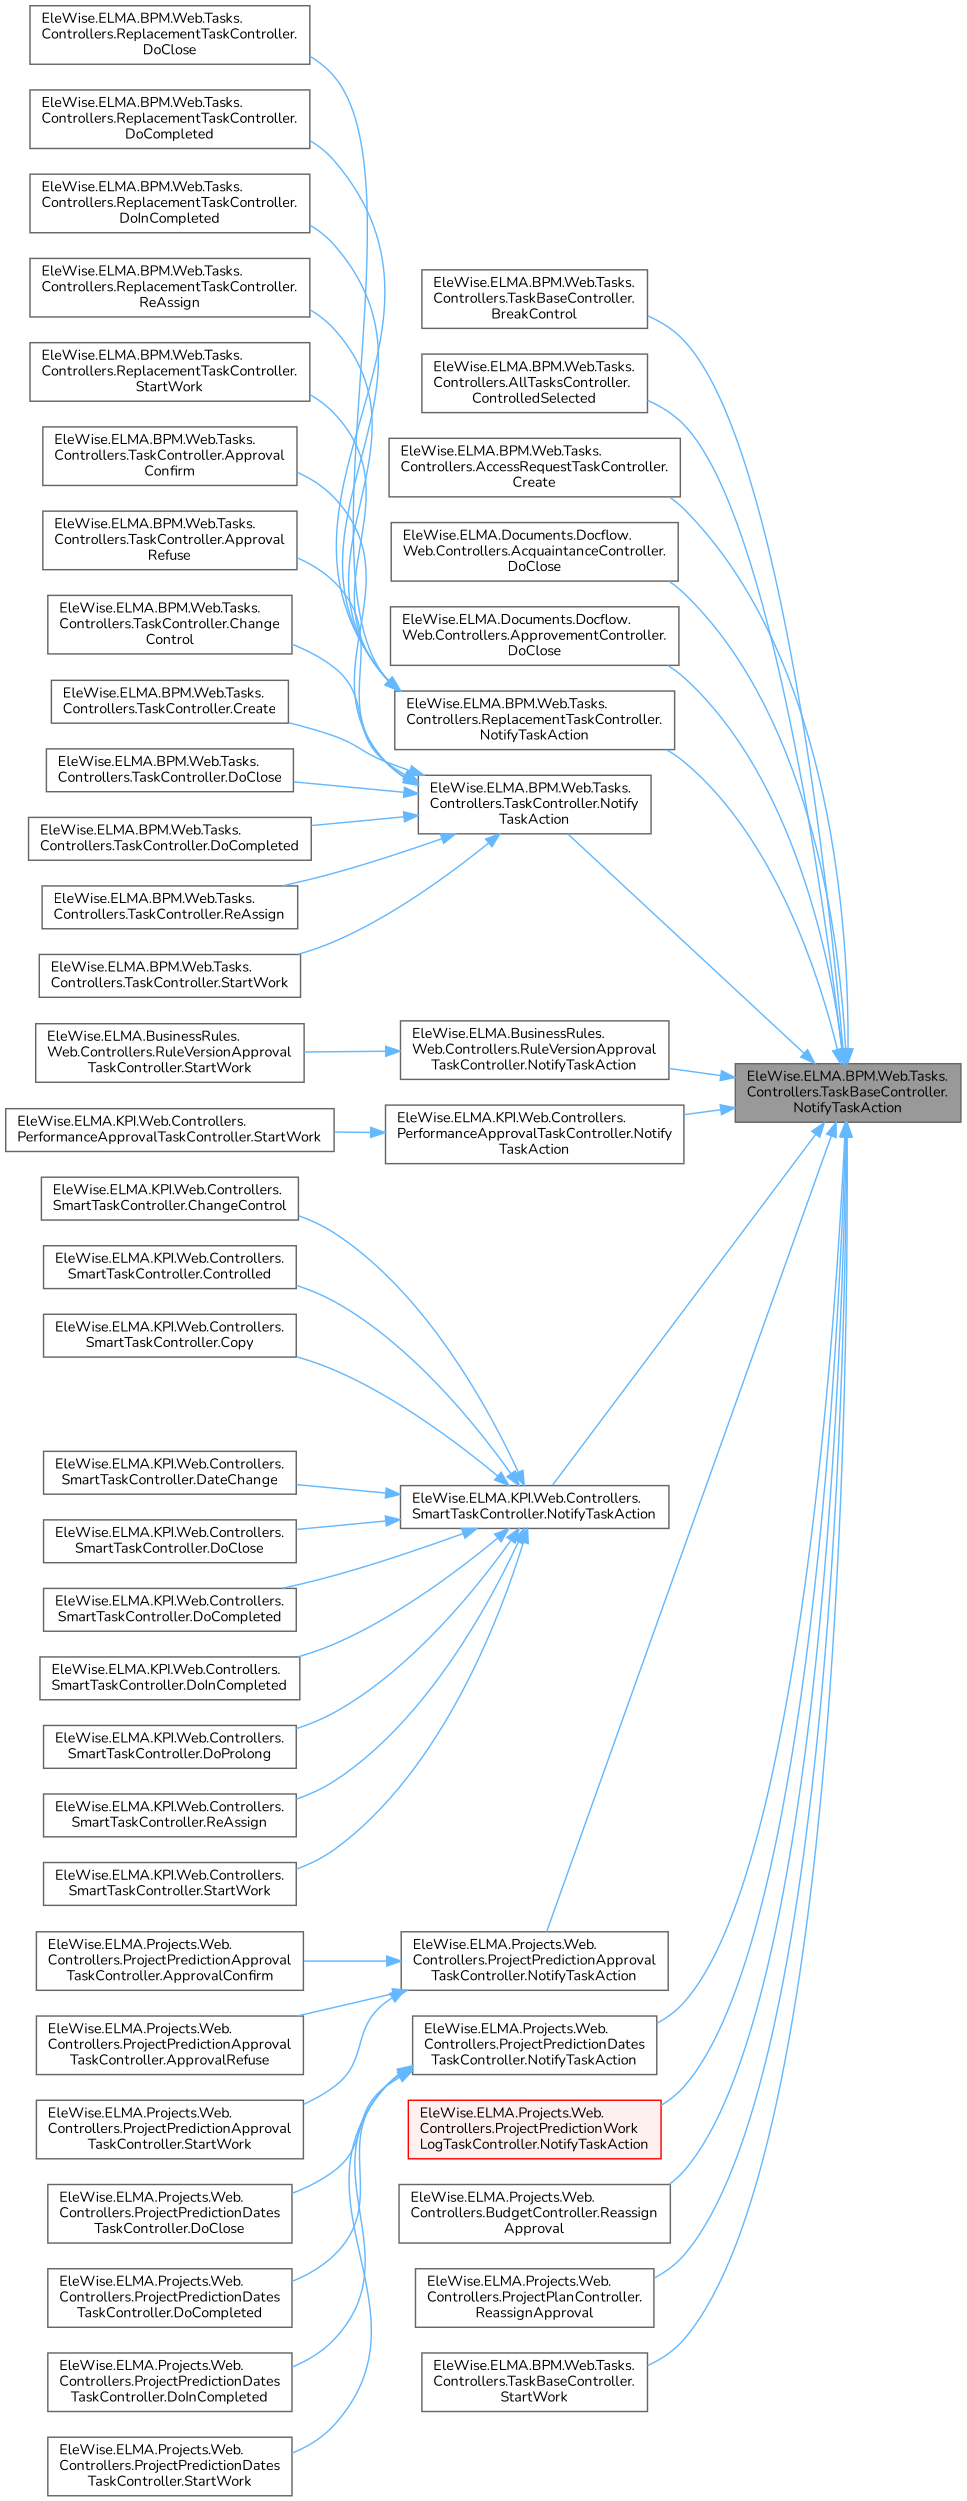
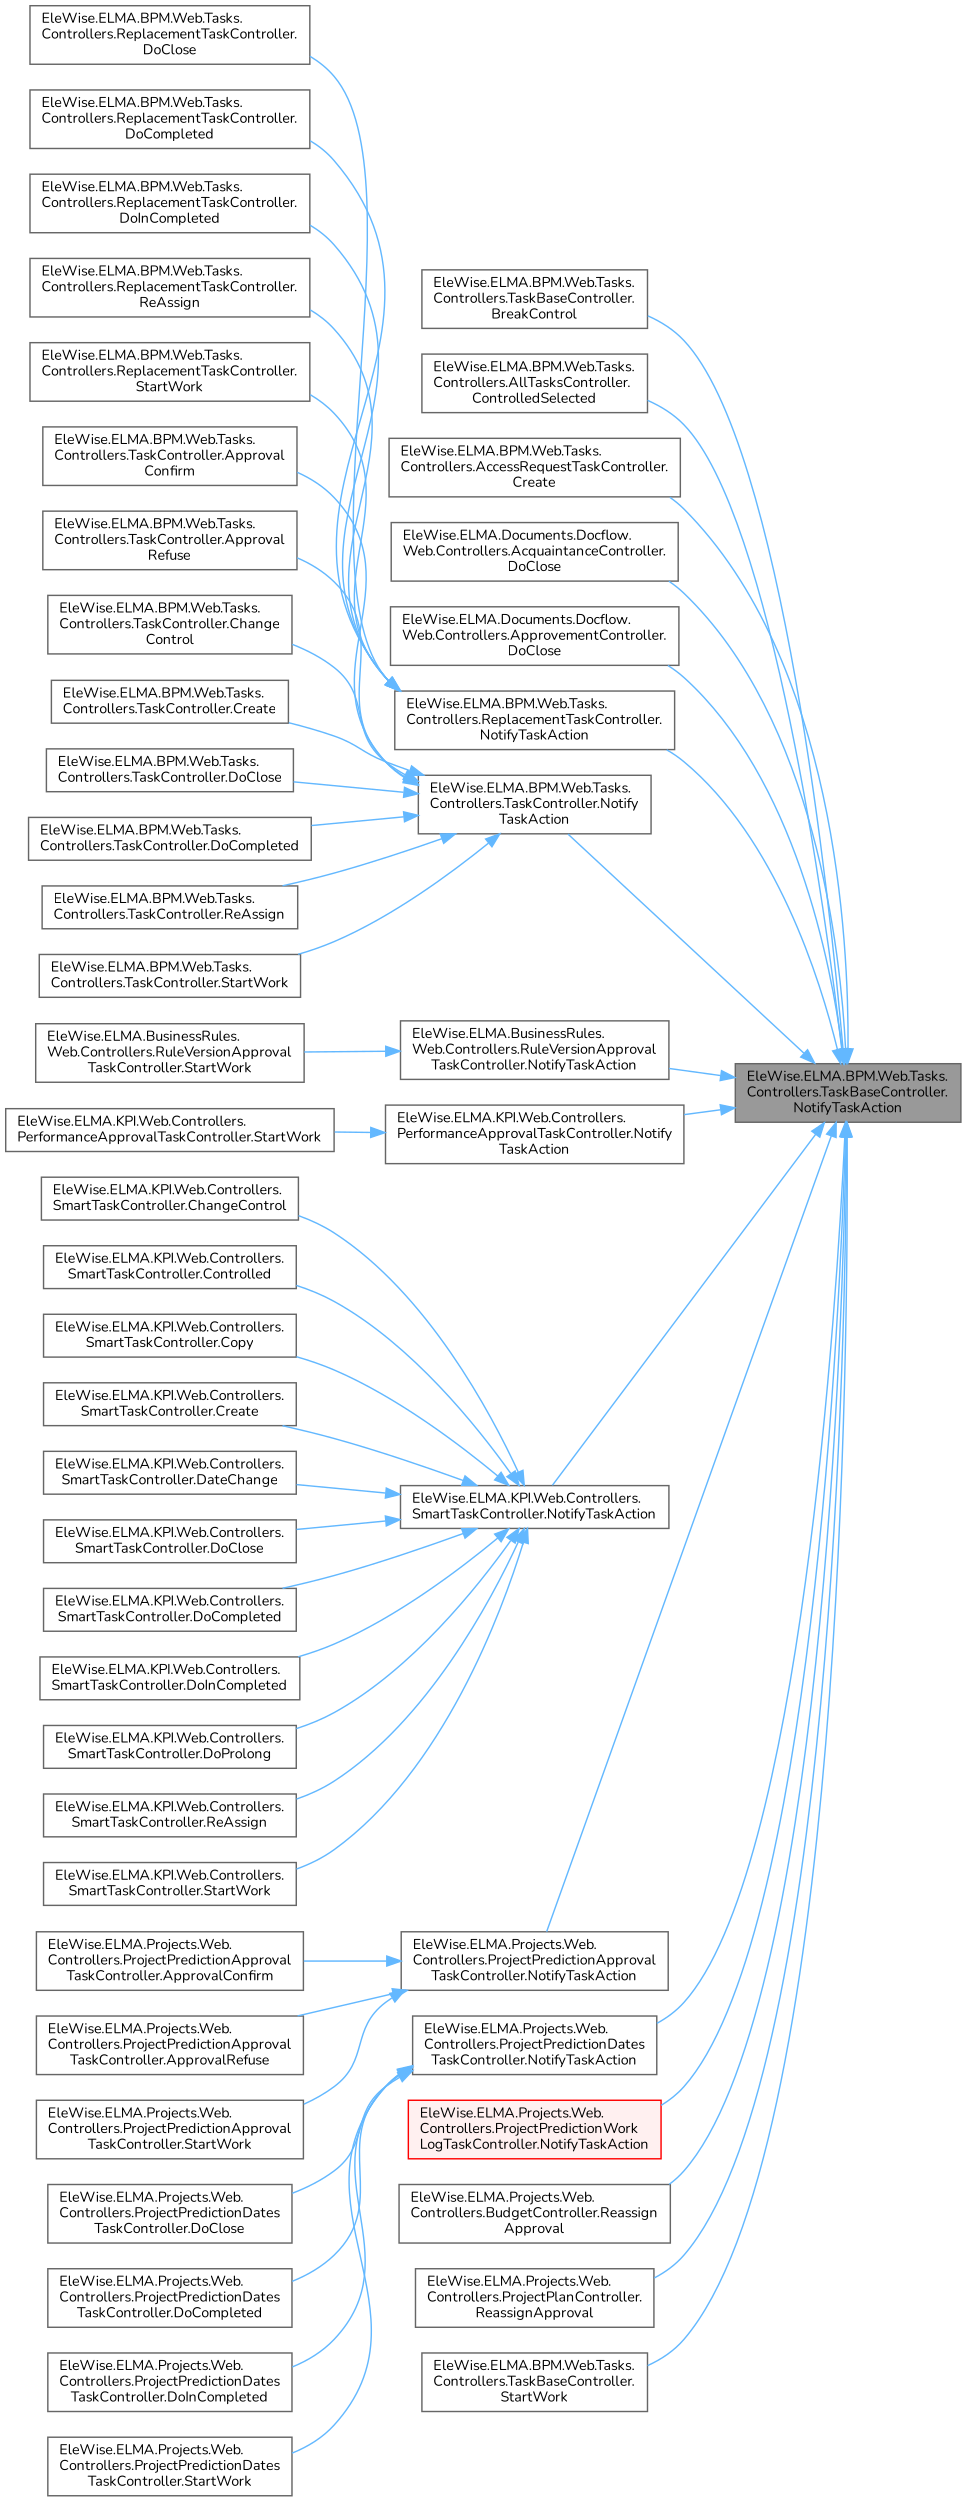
node "EleWise.ELMA.KPI.Web.Controllers. SmartTaskController.Create": added
